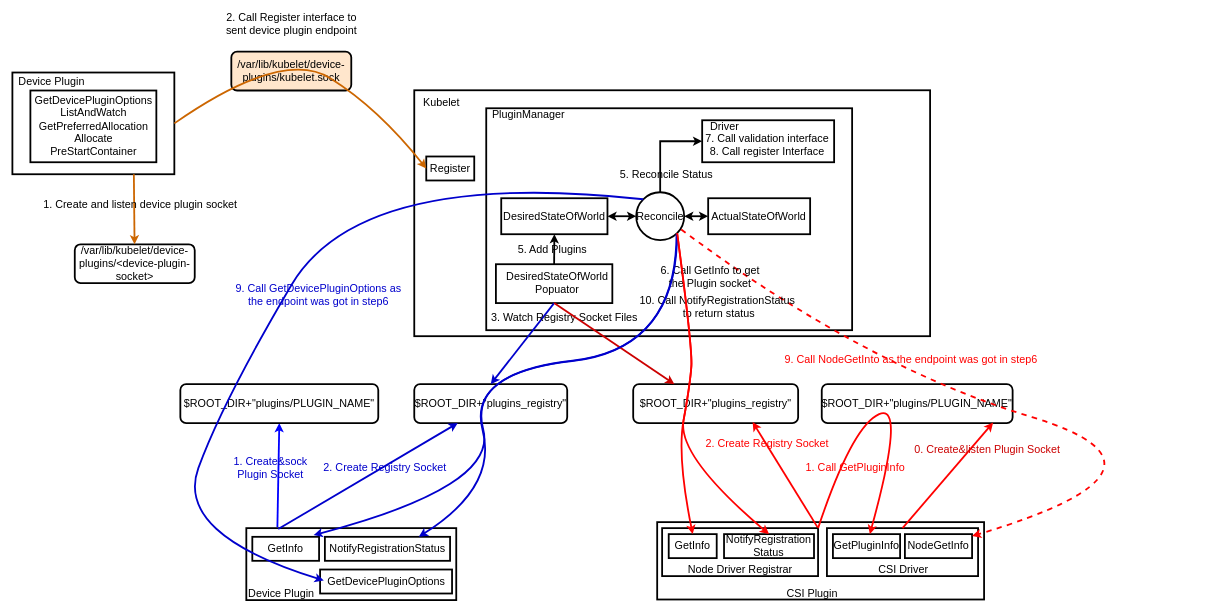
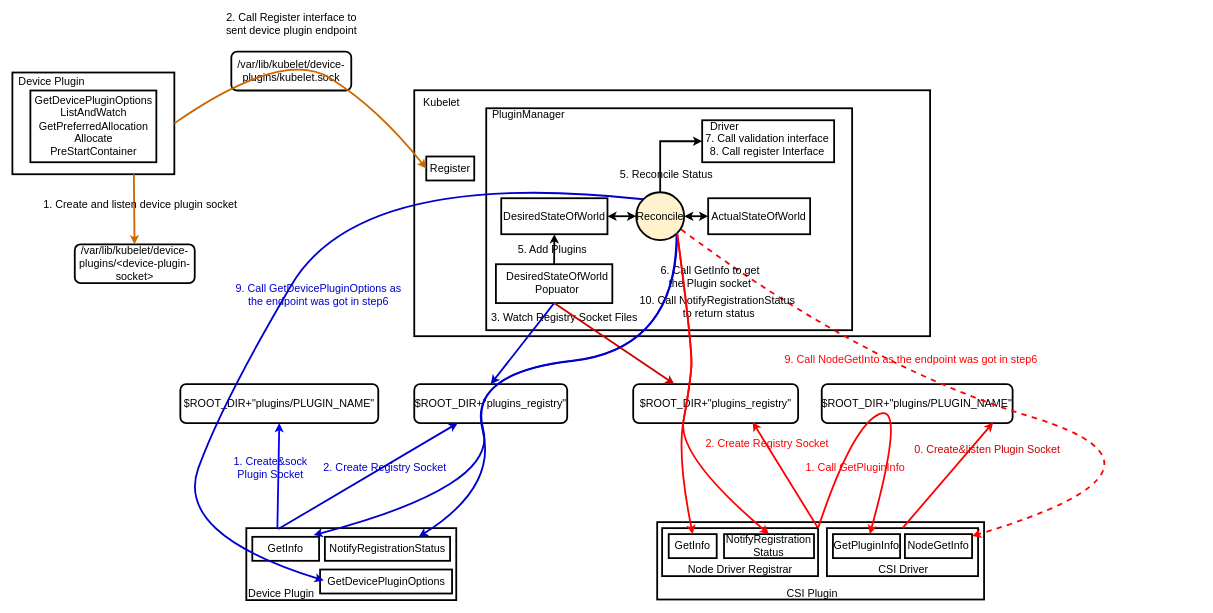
node "/var/lib/kubelet/device-plugins/kubelet.sock": fillcolor #ffe6cc -> #ffffff
node "Reconcile": fillcolor #ffffff -> #fff2cc
